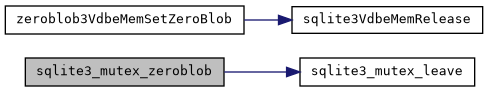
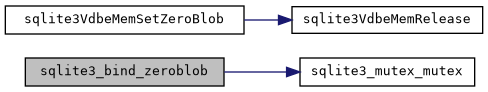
node "zeroblob3VdbeMemSetZeroBlob": label "zeroblob3VdbeMemSetZeroBlob" -> "sqlite3VdbeMemSetZeroBlob"
node "sqlite3_mutex_zeroblob": label "sqlite3_mutex_zeroblob" -> "sqlite3_bind_zeroblob"
node "sqlite3_mutex_leave": label "sqlite3_mutex_leave" -> "sqlite3_mutex_mutex"
